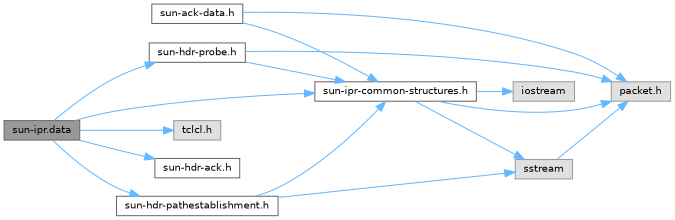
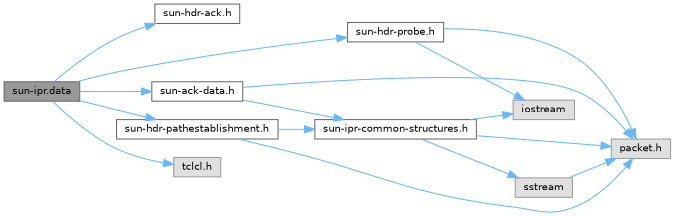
edge "sun-hdr-probe.h" -> "sun-ipr-common-structures.h": now "sun-hdr-probe.h" -> "iostream"
edge "sun-ipr.data" -> "sun-ipr-common-structures.h": now "sun-ipr.data" -> "sun-ack-data.h"
edge "sun-hdr-pathestablishment.h" -> "sstream": now "sun-hdr-pathestablishment.h" -> "packet.h"
